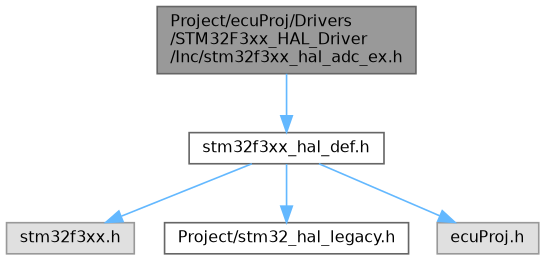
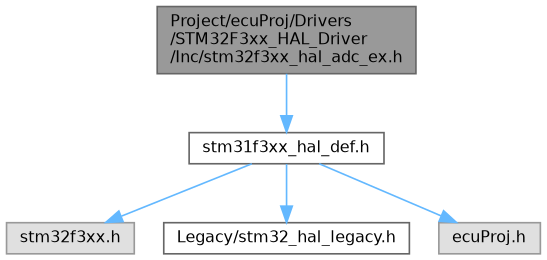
node "stm32f3xx_hal_def.h": label "stm32f3xx_hal_def.h" -> "stm31f3xx_hal_def.h"
node "Project/stm32_hal_legacy.h": label "Project/stm32_hal_legacy.h" -> "Legacy/stm32_hal_legacy.h"
